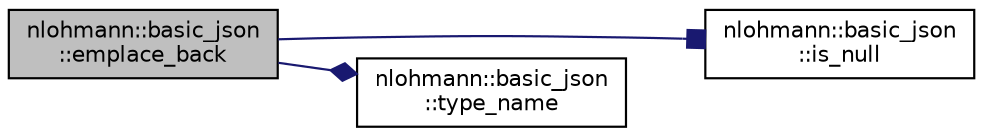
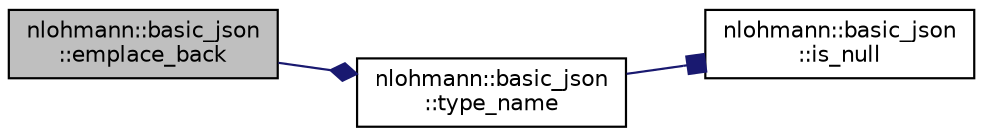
edge "nlohmann::basic_json ::emplace_back" -> "nlohmann::basic_json ::is_null": now "nlohmann::basic_json ::type_name" -> "nlohmann::basic_json ::is_null"
